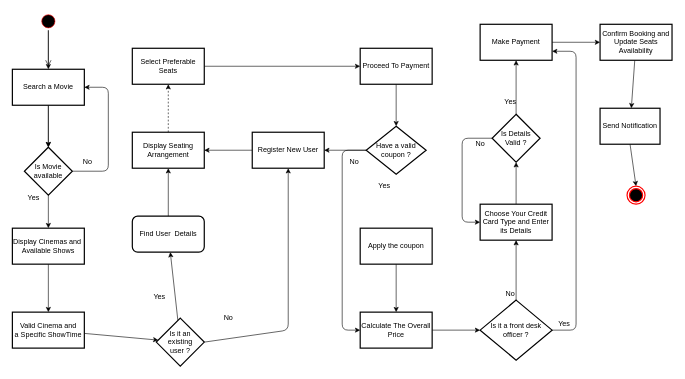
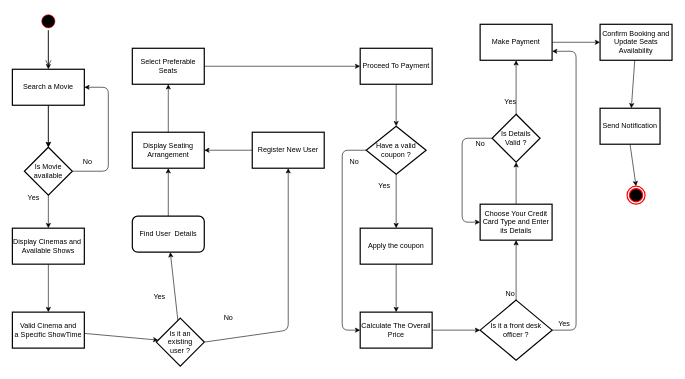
edge "Display Seating Arrangement" -> "Select Preferable Seats": style dashed -> solid
edge "Have a valid coupon ?" -> "Register New User": now "Have a valid coupon ?" -> "Apply the coupon"
